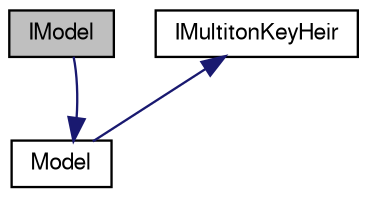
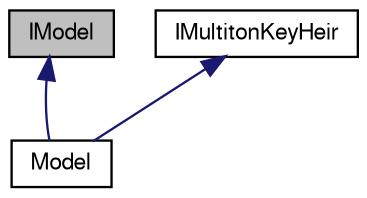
edge "IModel" -> "Model": reversed
